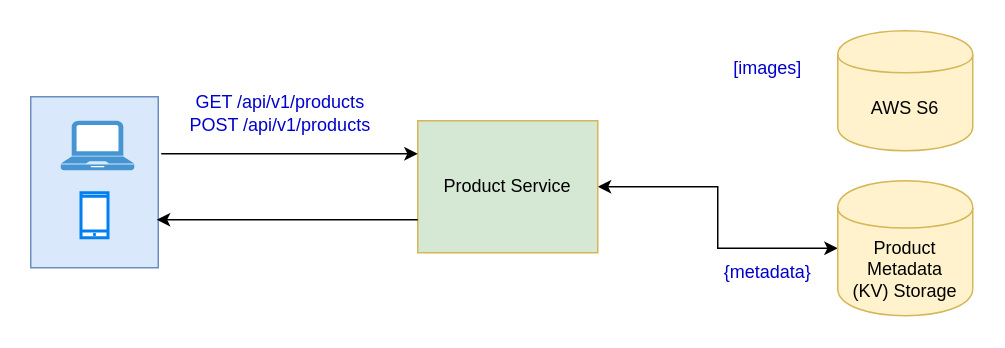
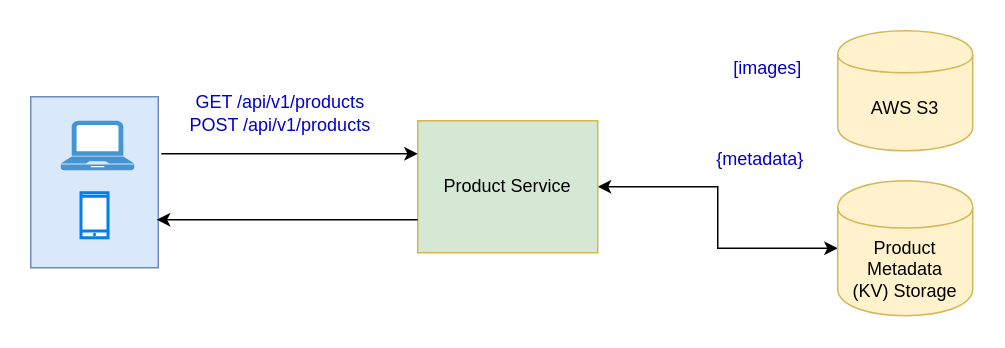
node "AWS S6": label "AWS S6" -> "AWS S3"
node "{metadata}": moved (767, 272) -> (759, 160)
